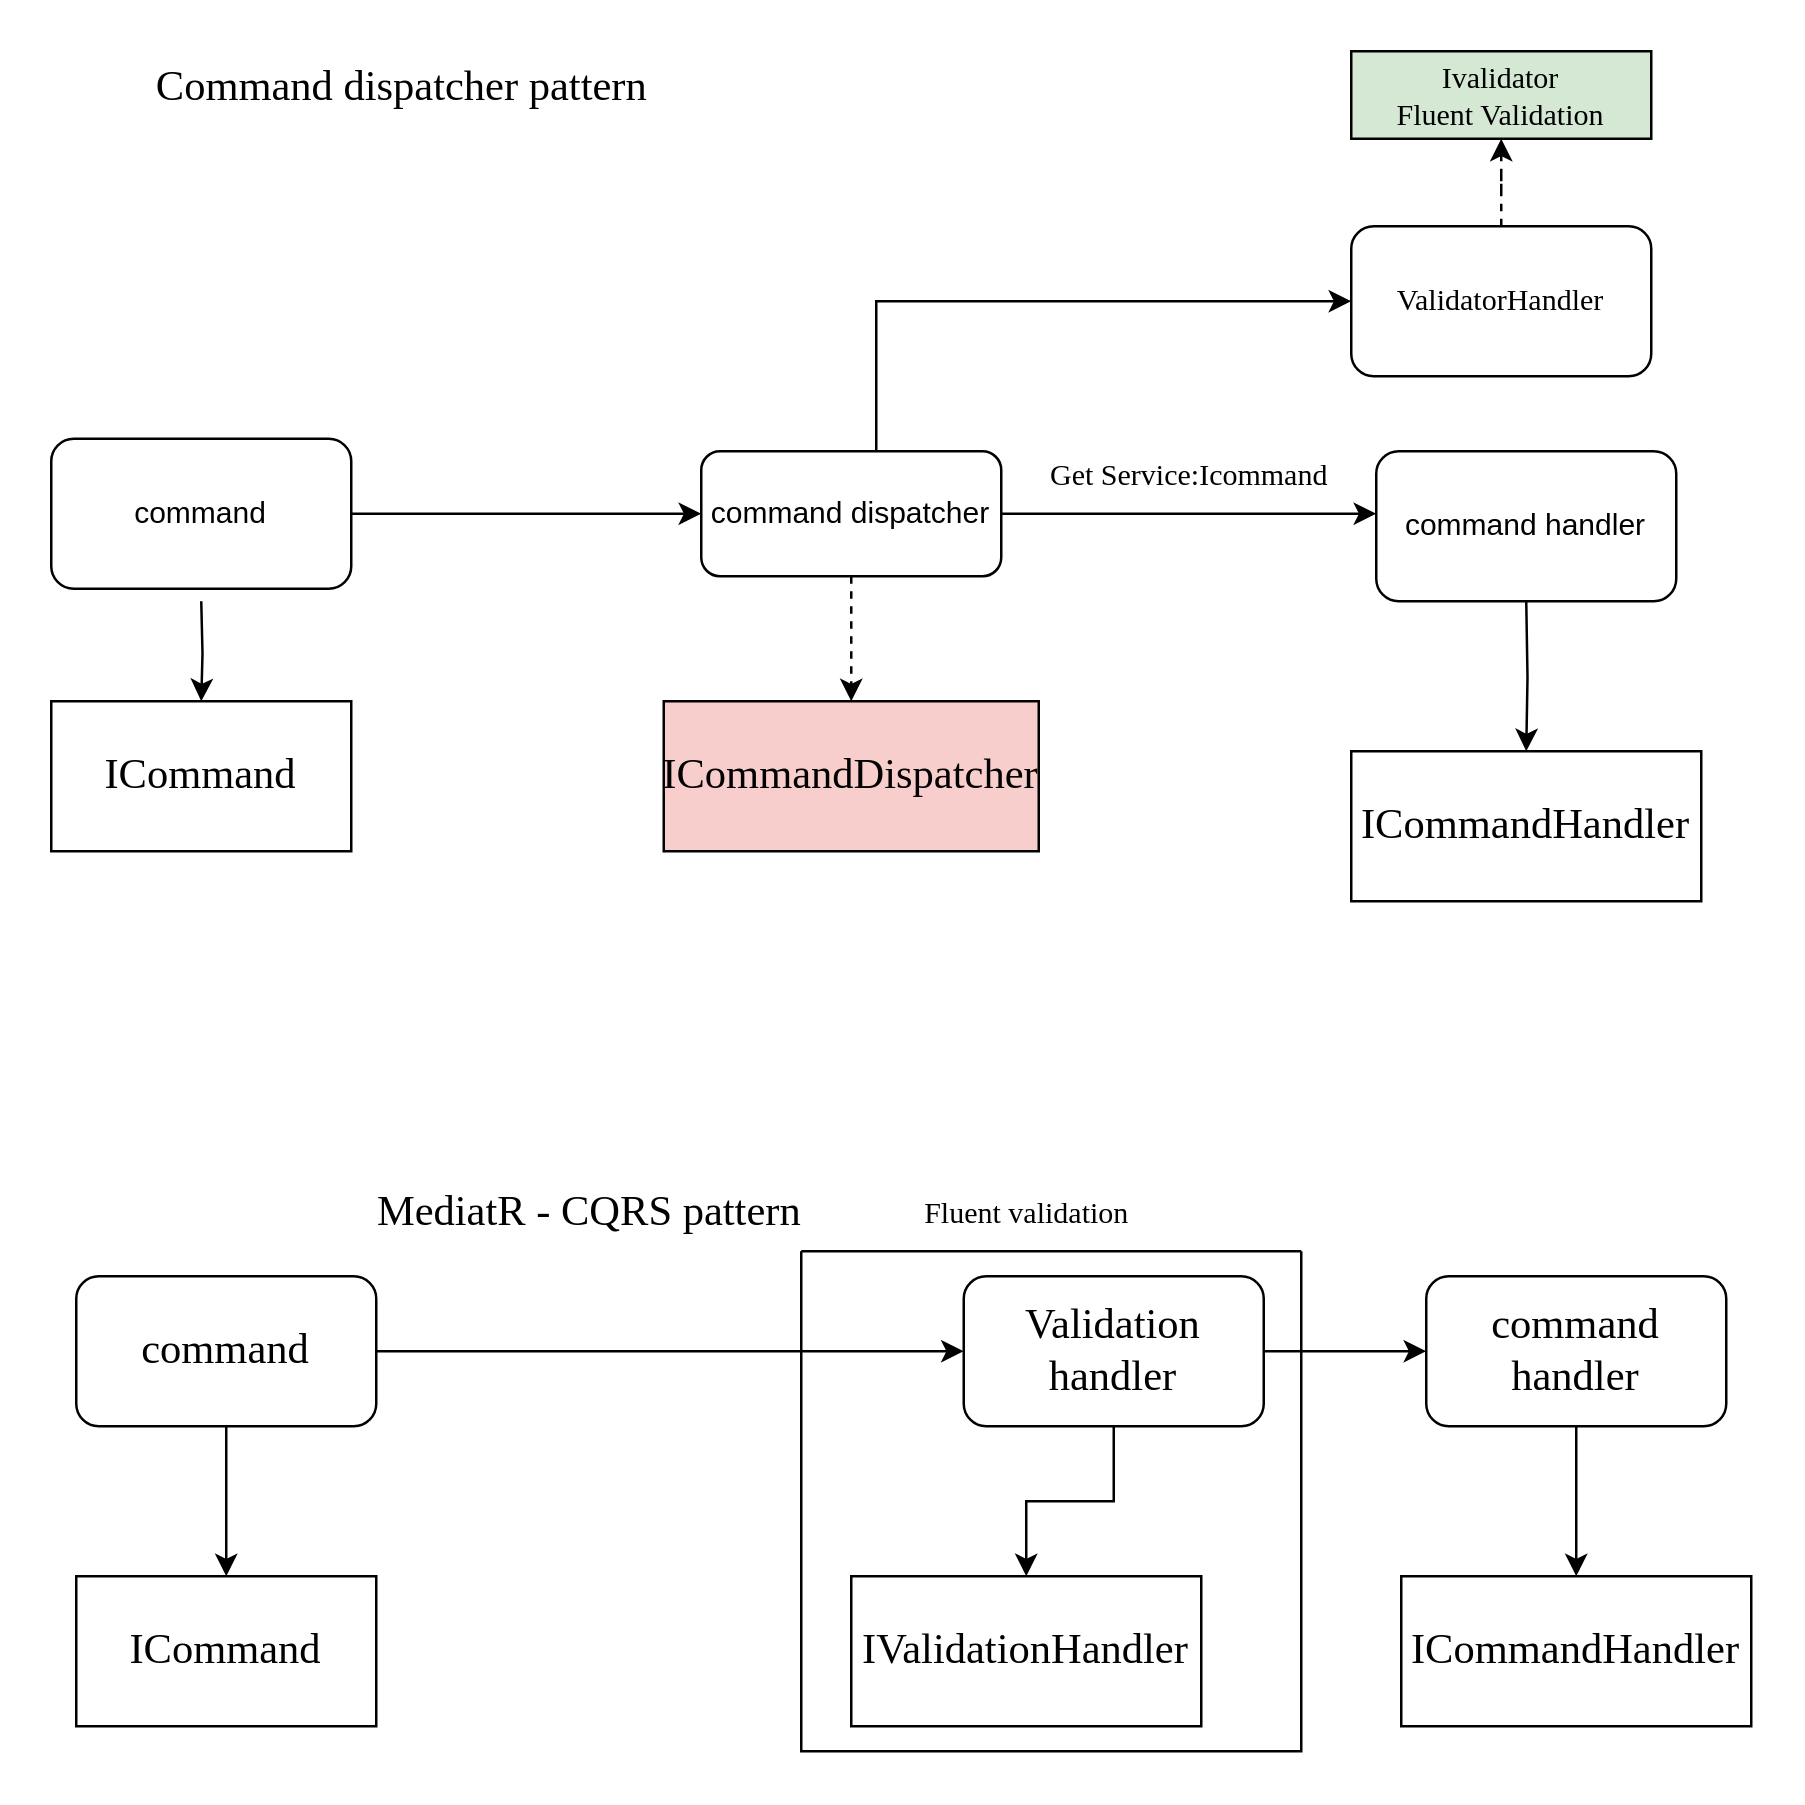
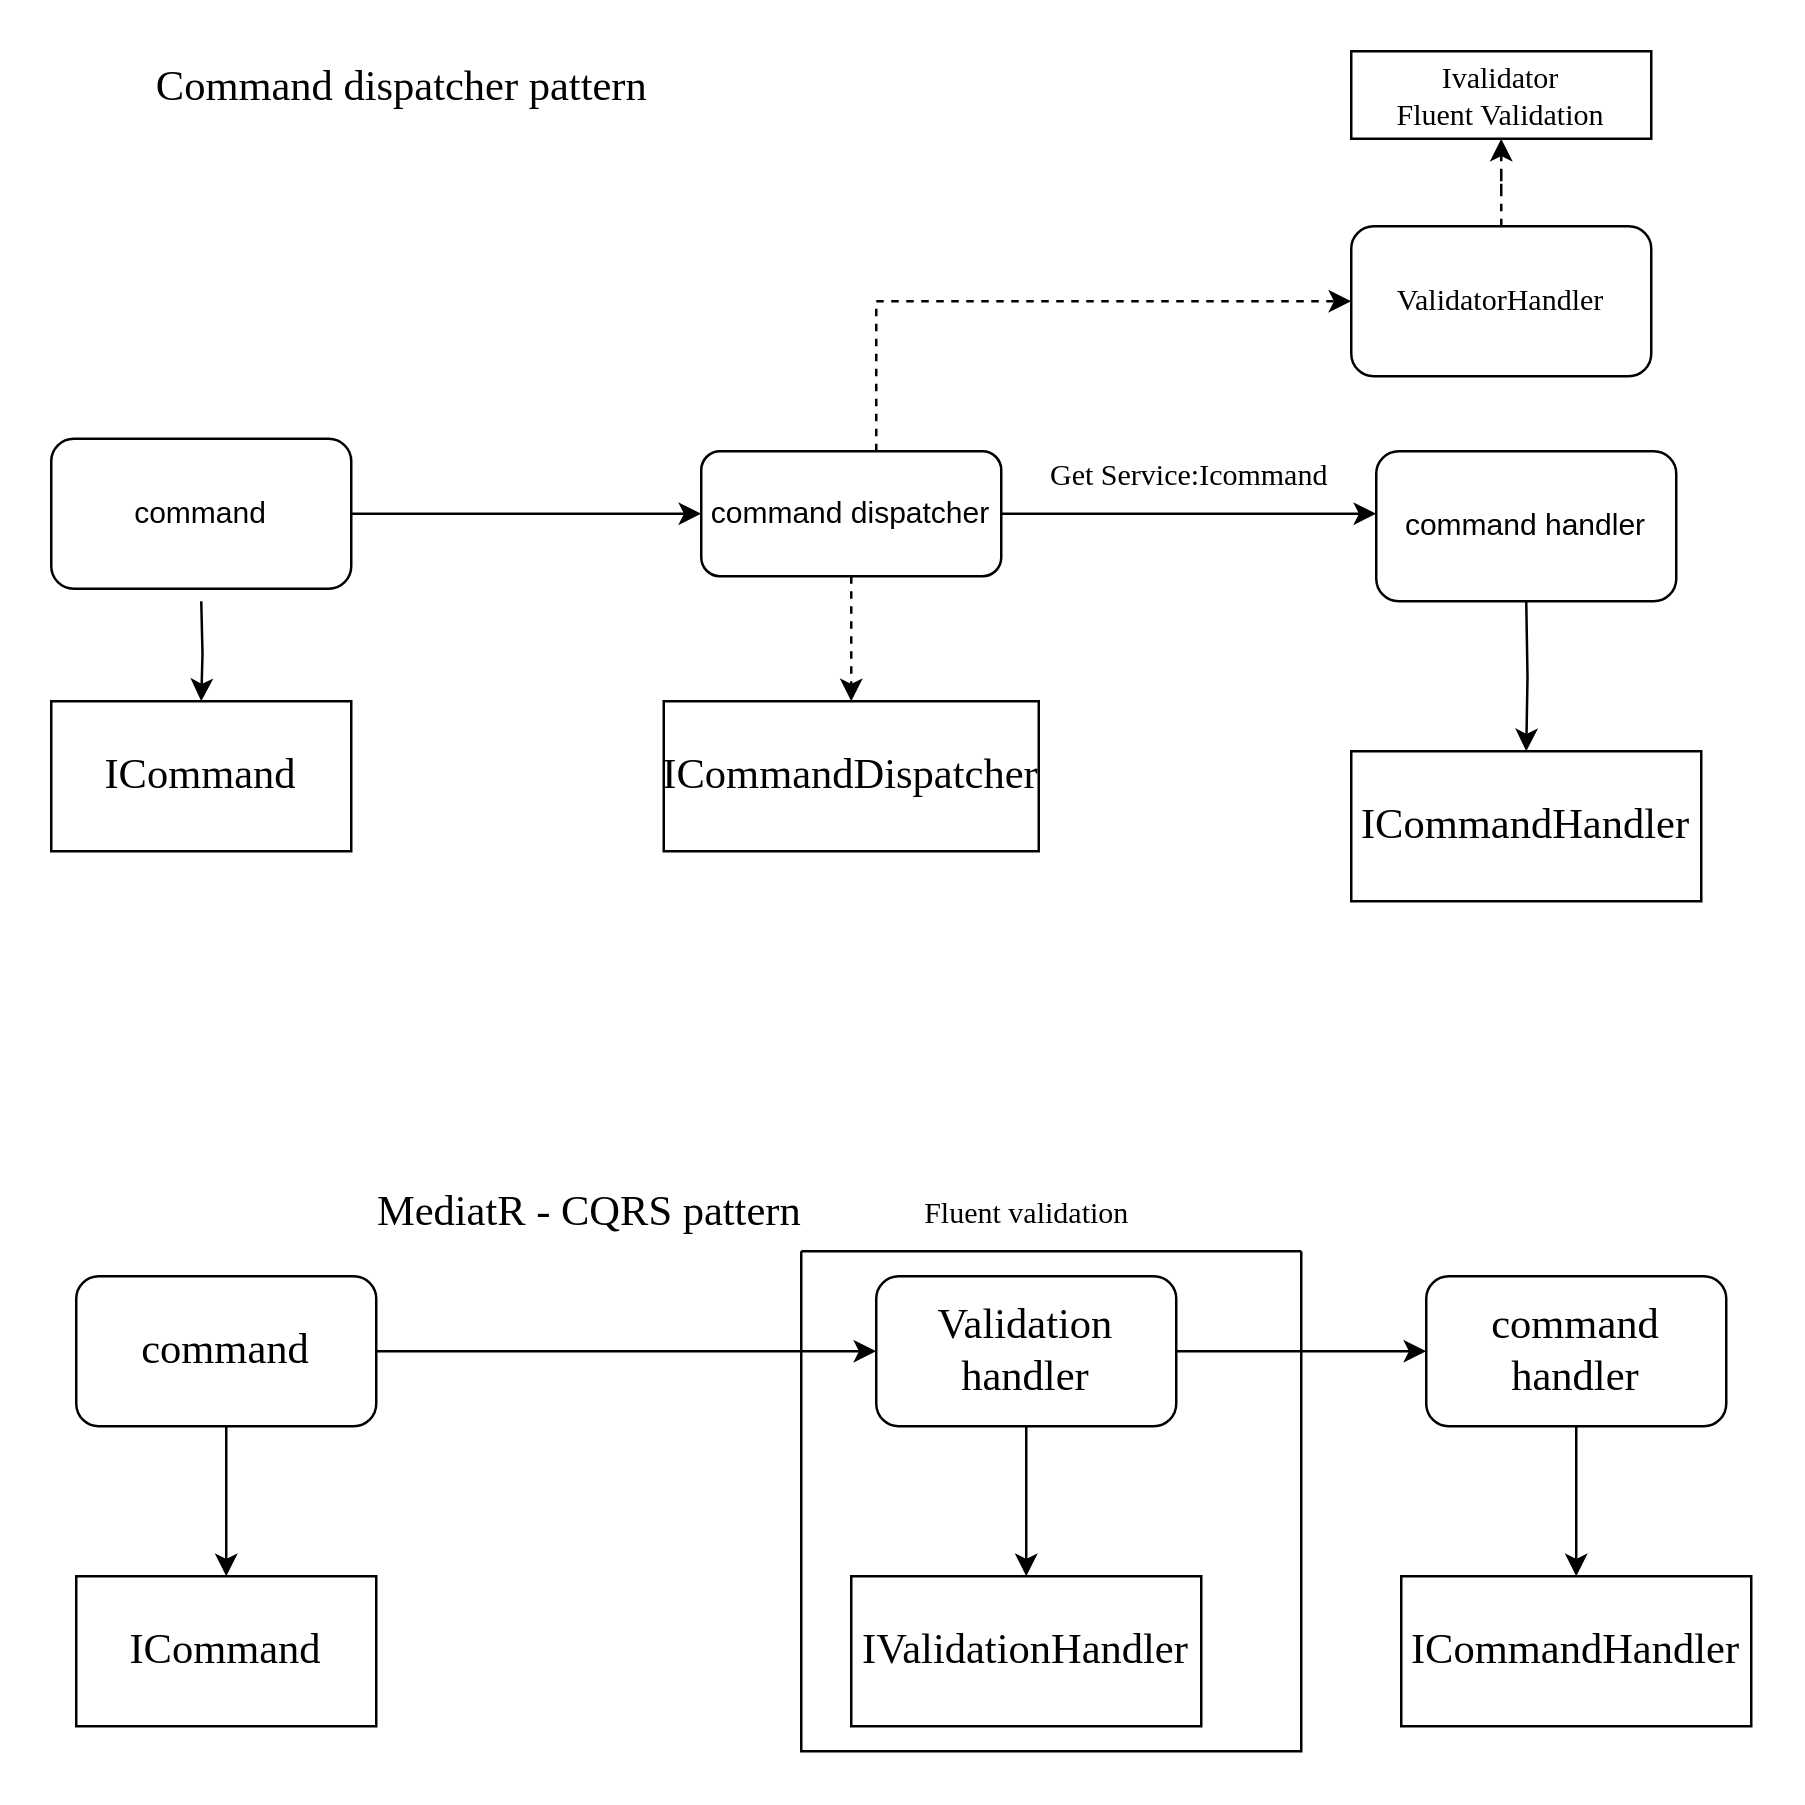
node "Ivalidator Fluent Validation": fillcolor #d5e8d4 -> #ffffff
edge "command dispatcher" -> "ValidatorHandler": style solid -> dashed
node "ICommandDispatcher": fillcolor #f8cecc -> #ffffff
node "Validation handler": moved (1114, 1351) -> (1026, 1351)
